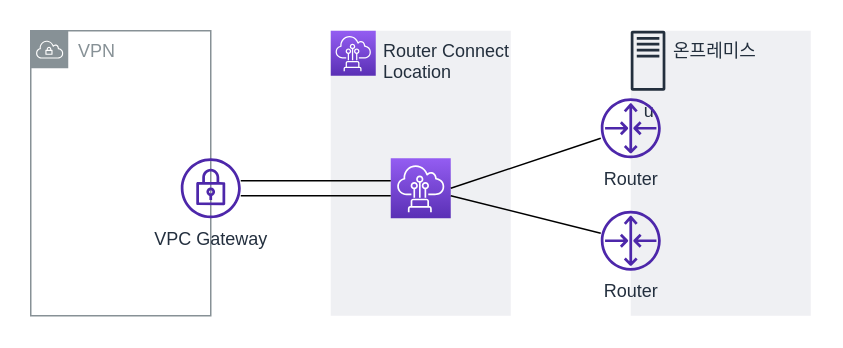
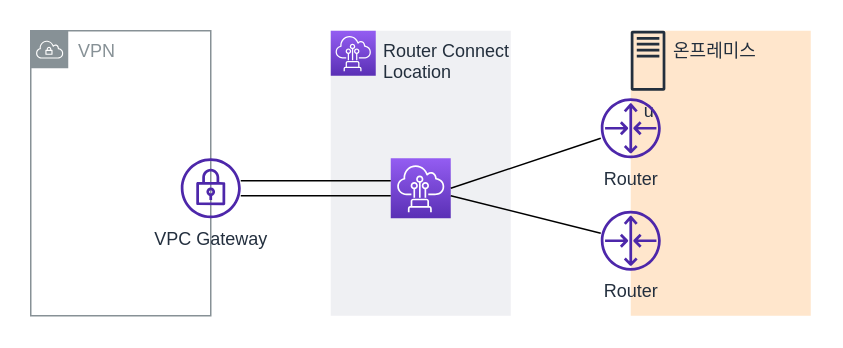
node "온프레미스": fillcolor #eff0f3 -> #ffe6cc
